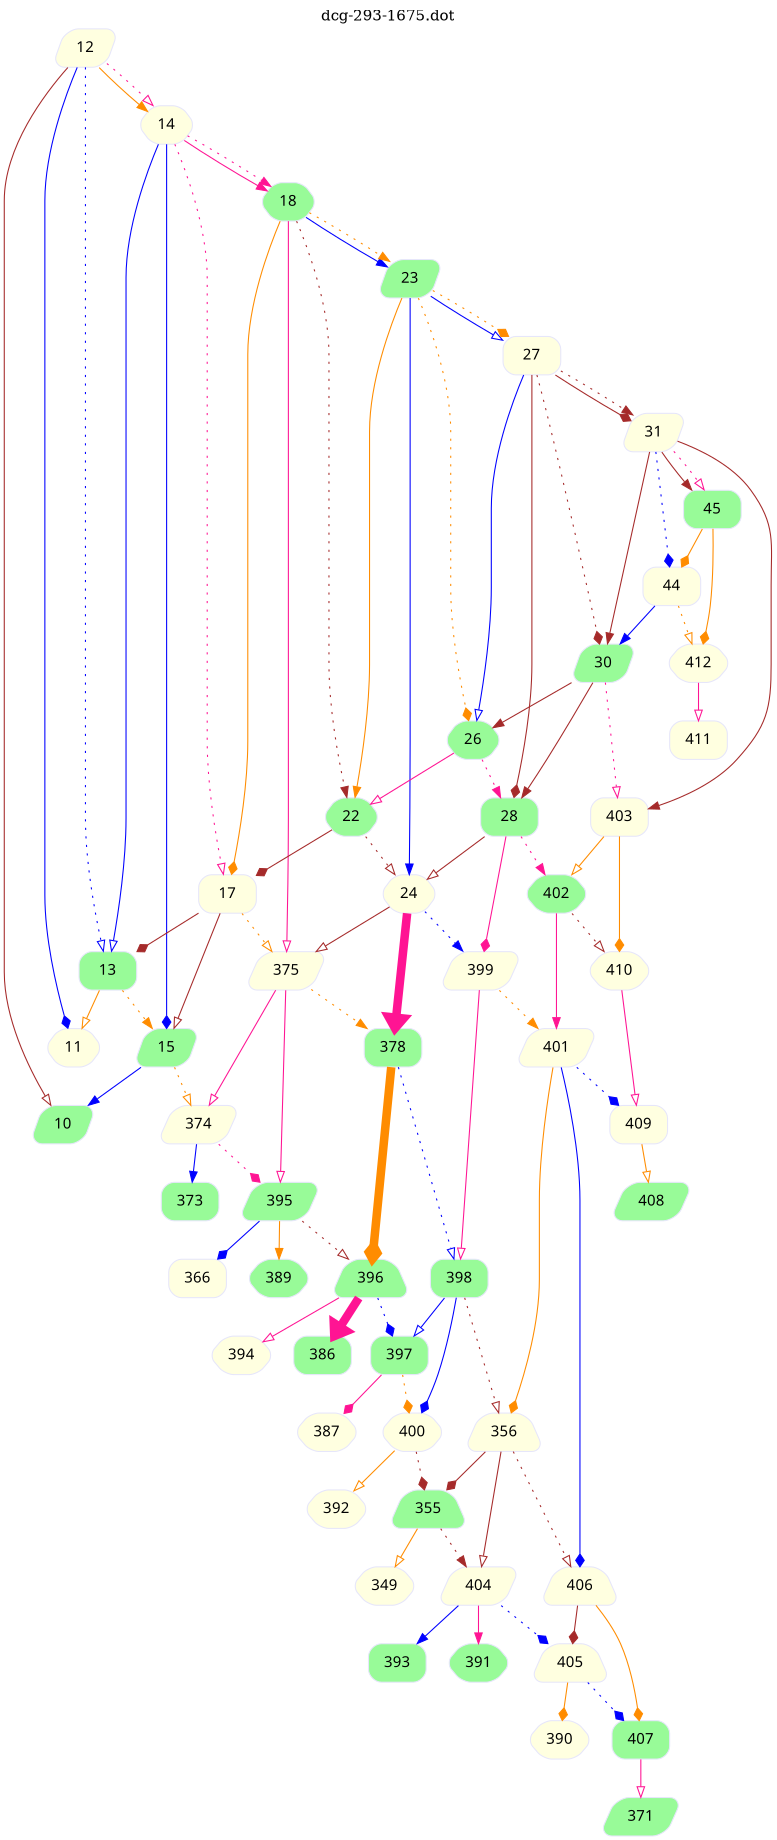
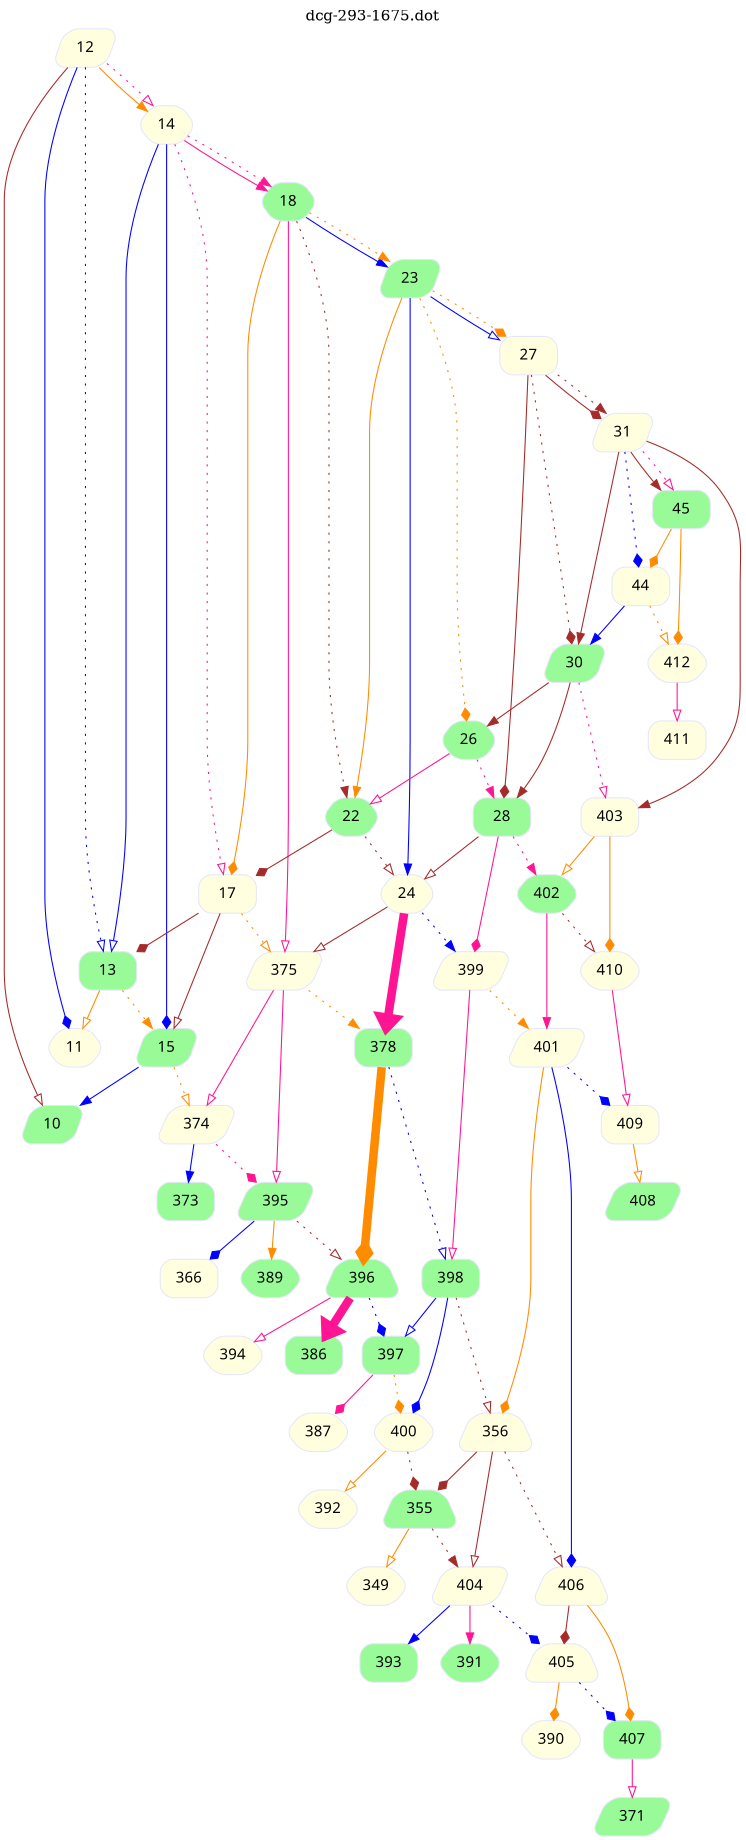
edge "27" -> "26": removed
